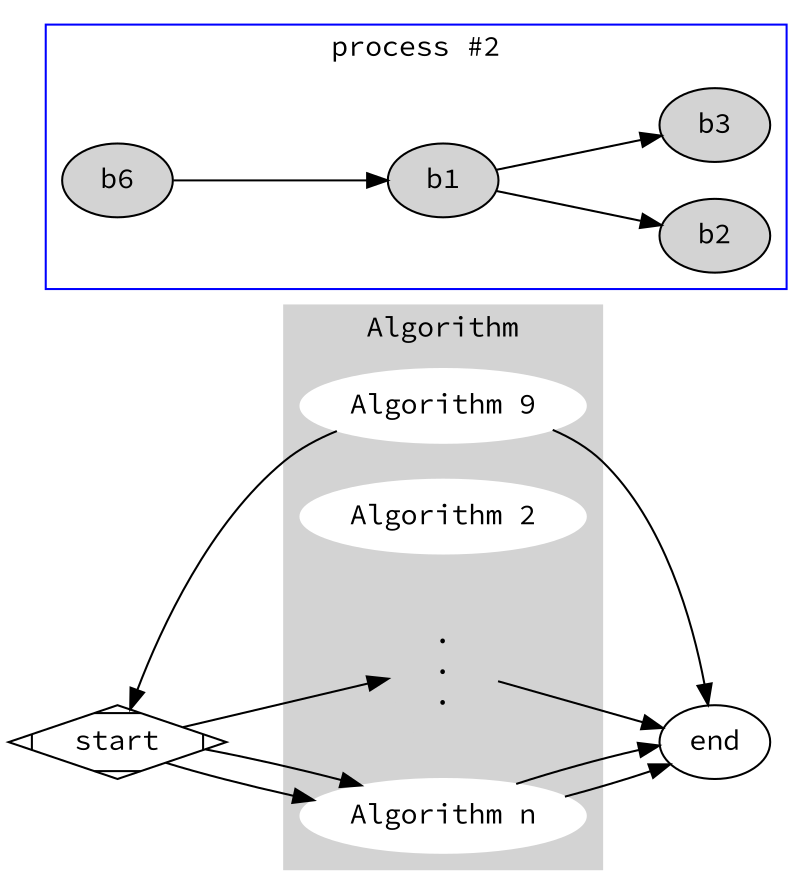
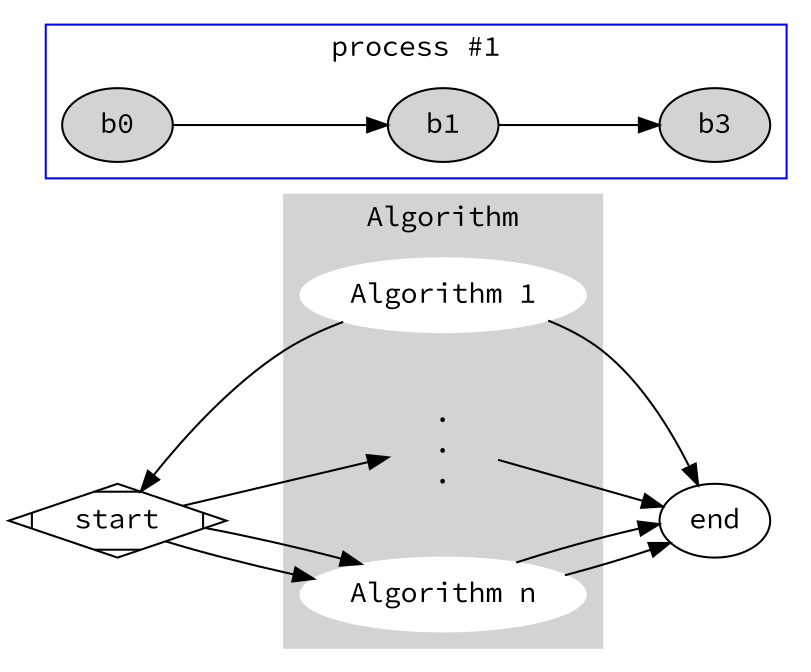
cluster "process #2": label "process #2" -> "process #1"
node "b6": label "b6" -> "b0"
node "b2": removed
node "Algorithm 9": label "Algorithm 9" -> "Algorithm 1"
node "Algorithm 2": removed
